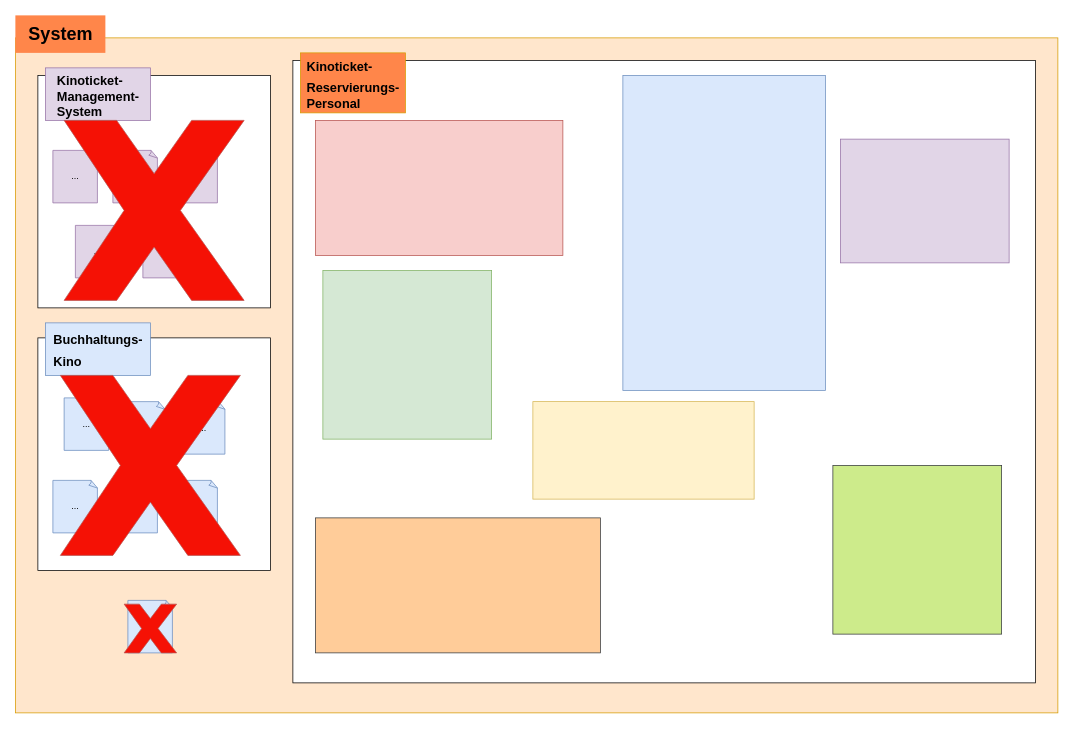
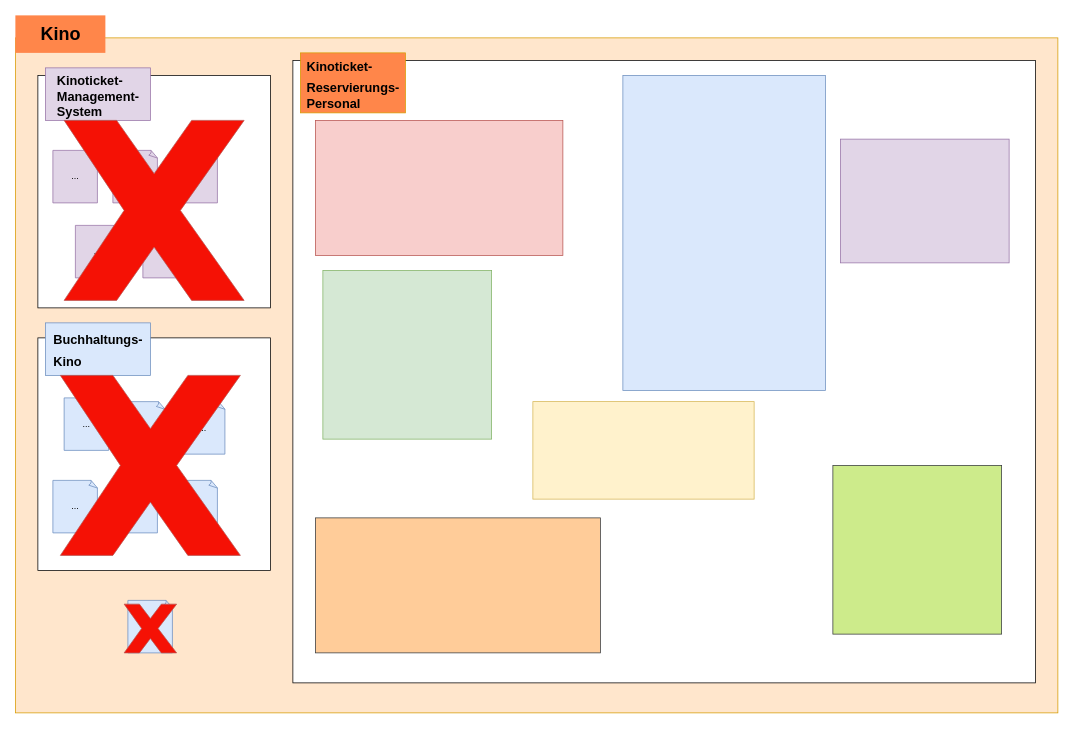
node "System": label "System" -> "Kino"
